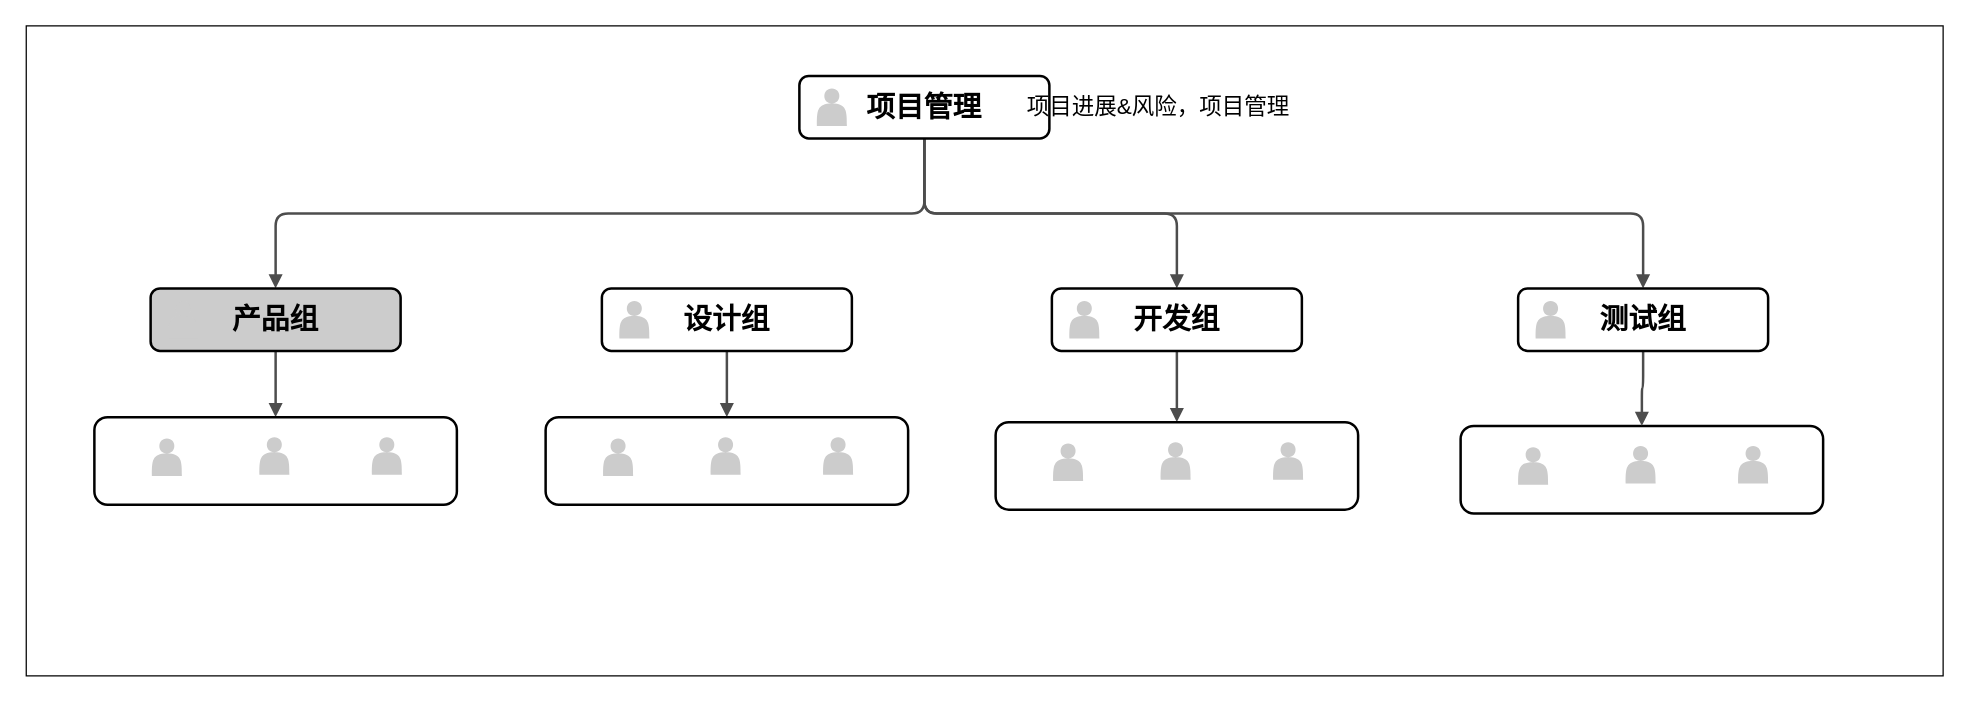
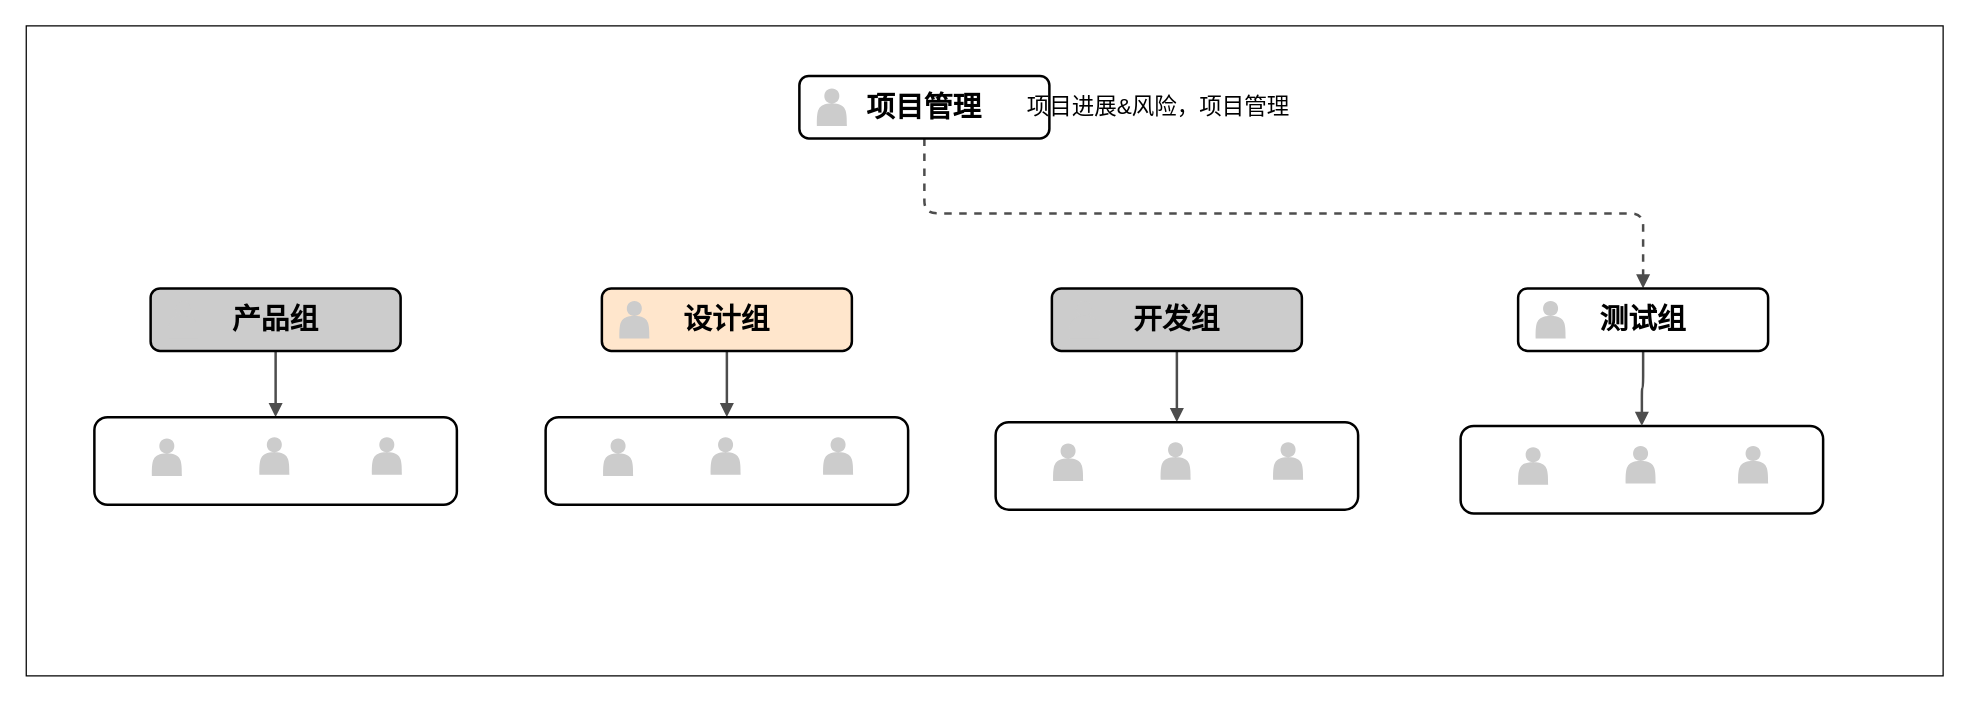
edge "项目管理" -> "产品组": removed
edge "项目管理" -> "测试组": style solid -> dashed
edge "项目管理" -> "开发组": removed
node "设计组": fillcolor #ffffff -> #ffe6cc
node "开发组": fillcolor #ffffff -> #cccccc
